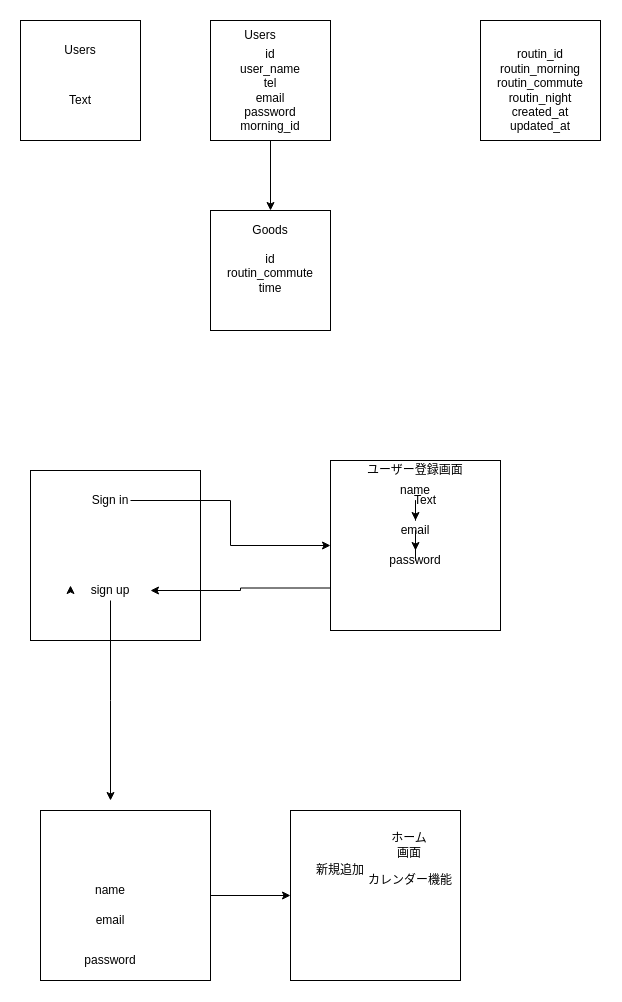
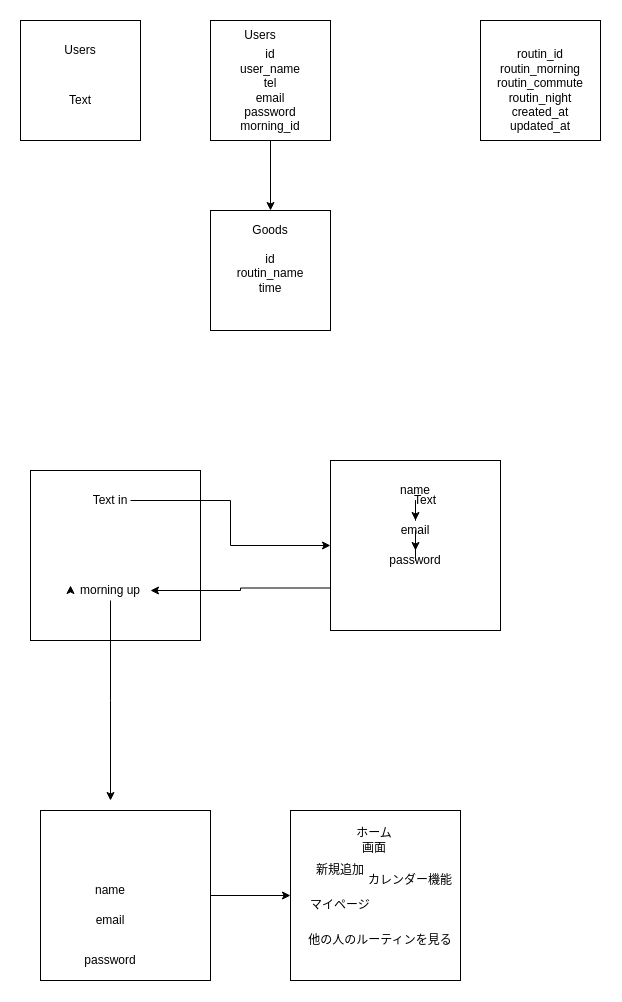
node "id routin_commute time": label "id routin_commute time" -> "id routin_name time"
node "ユーザー登録画面": removed
node "Sign in": label "Sign in" -> "Text in"
node "sign up": label "sign up" -> "morning up"
node "ホーム画面": moved (410, 846) -> (375, 841)
node "マイページ": added
node "他の人のルーティンを見る": added
